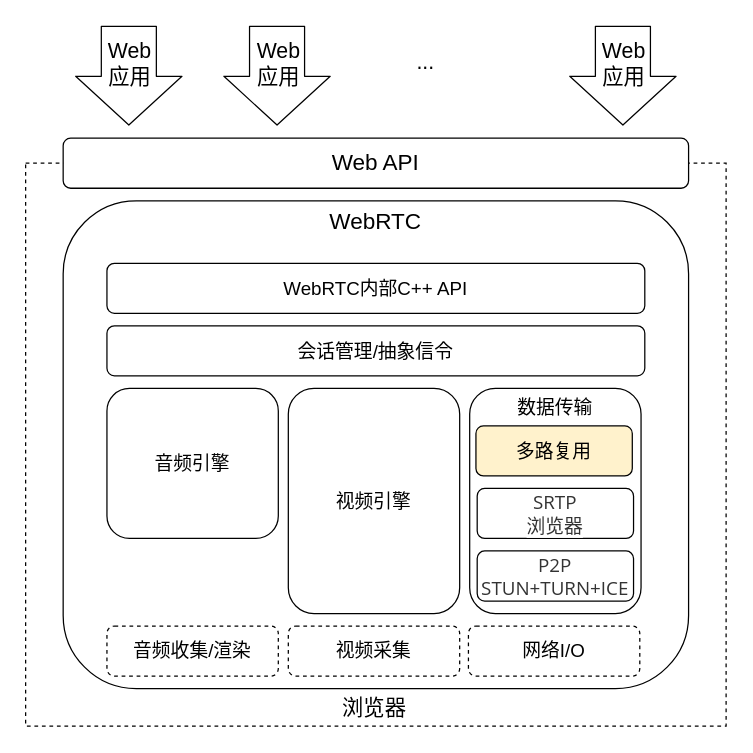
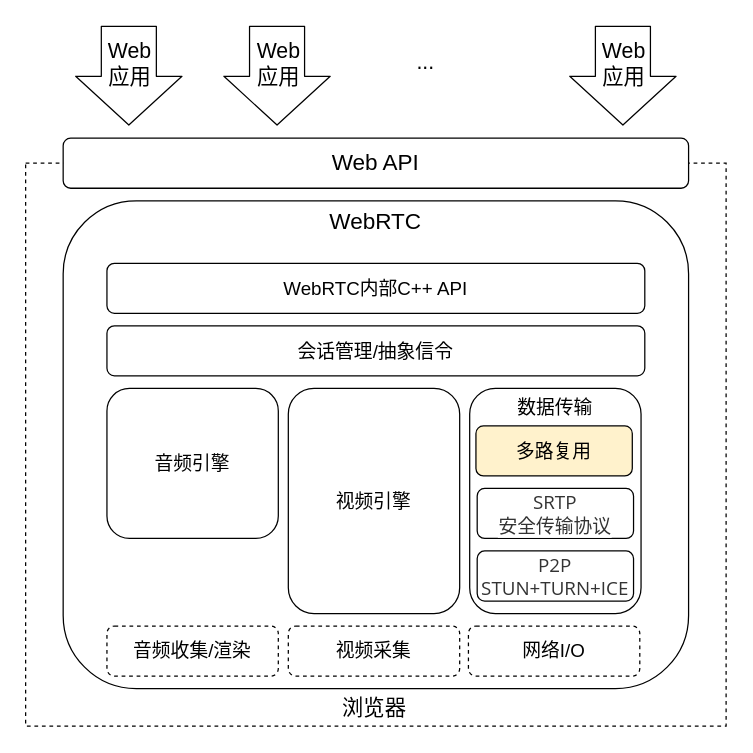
node "SRTP 浏览器": label "SRTP 浏览器" -> "SRTP 安全传输协议"
